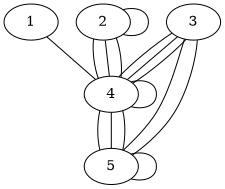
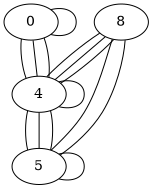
node "1": removed
node "2": label "2" -> "0"
node "3": label "3" -> "8"
